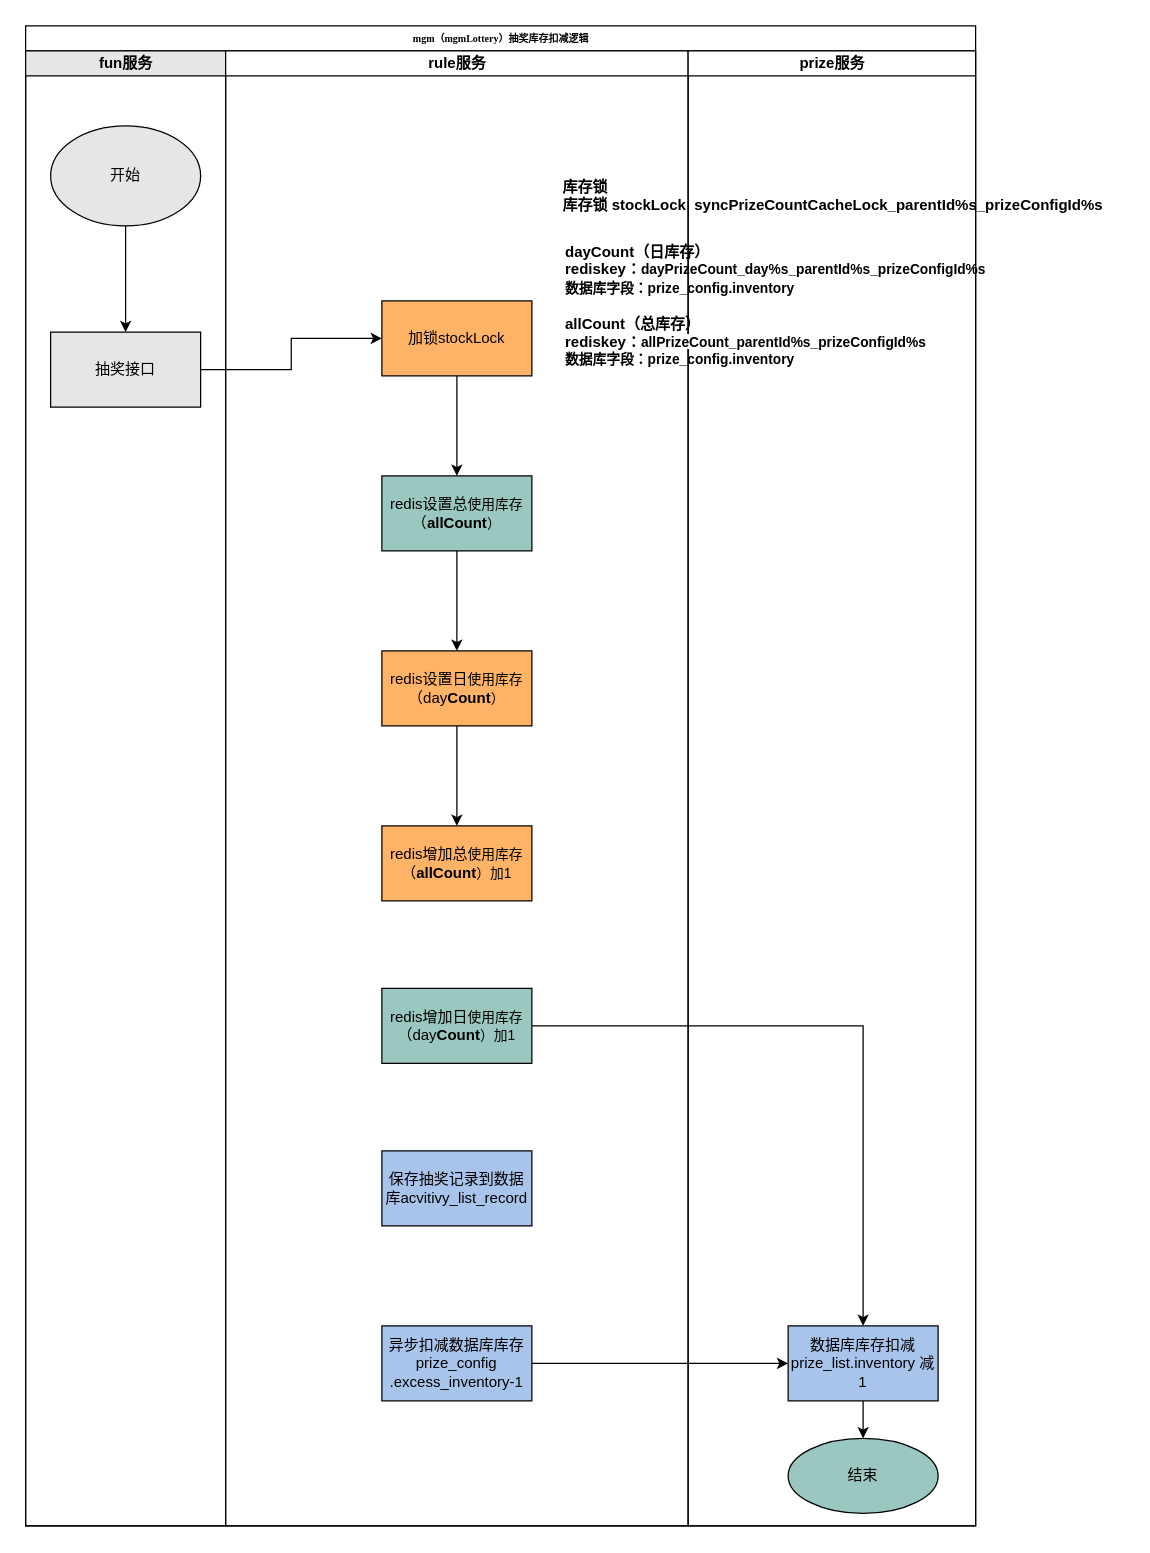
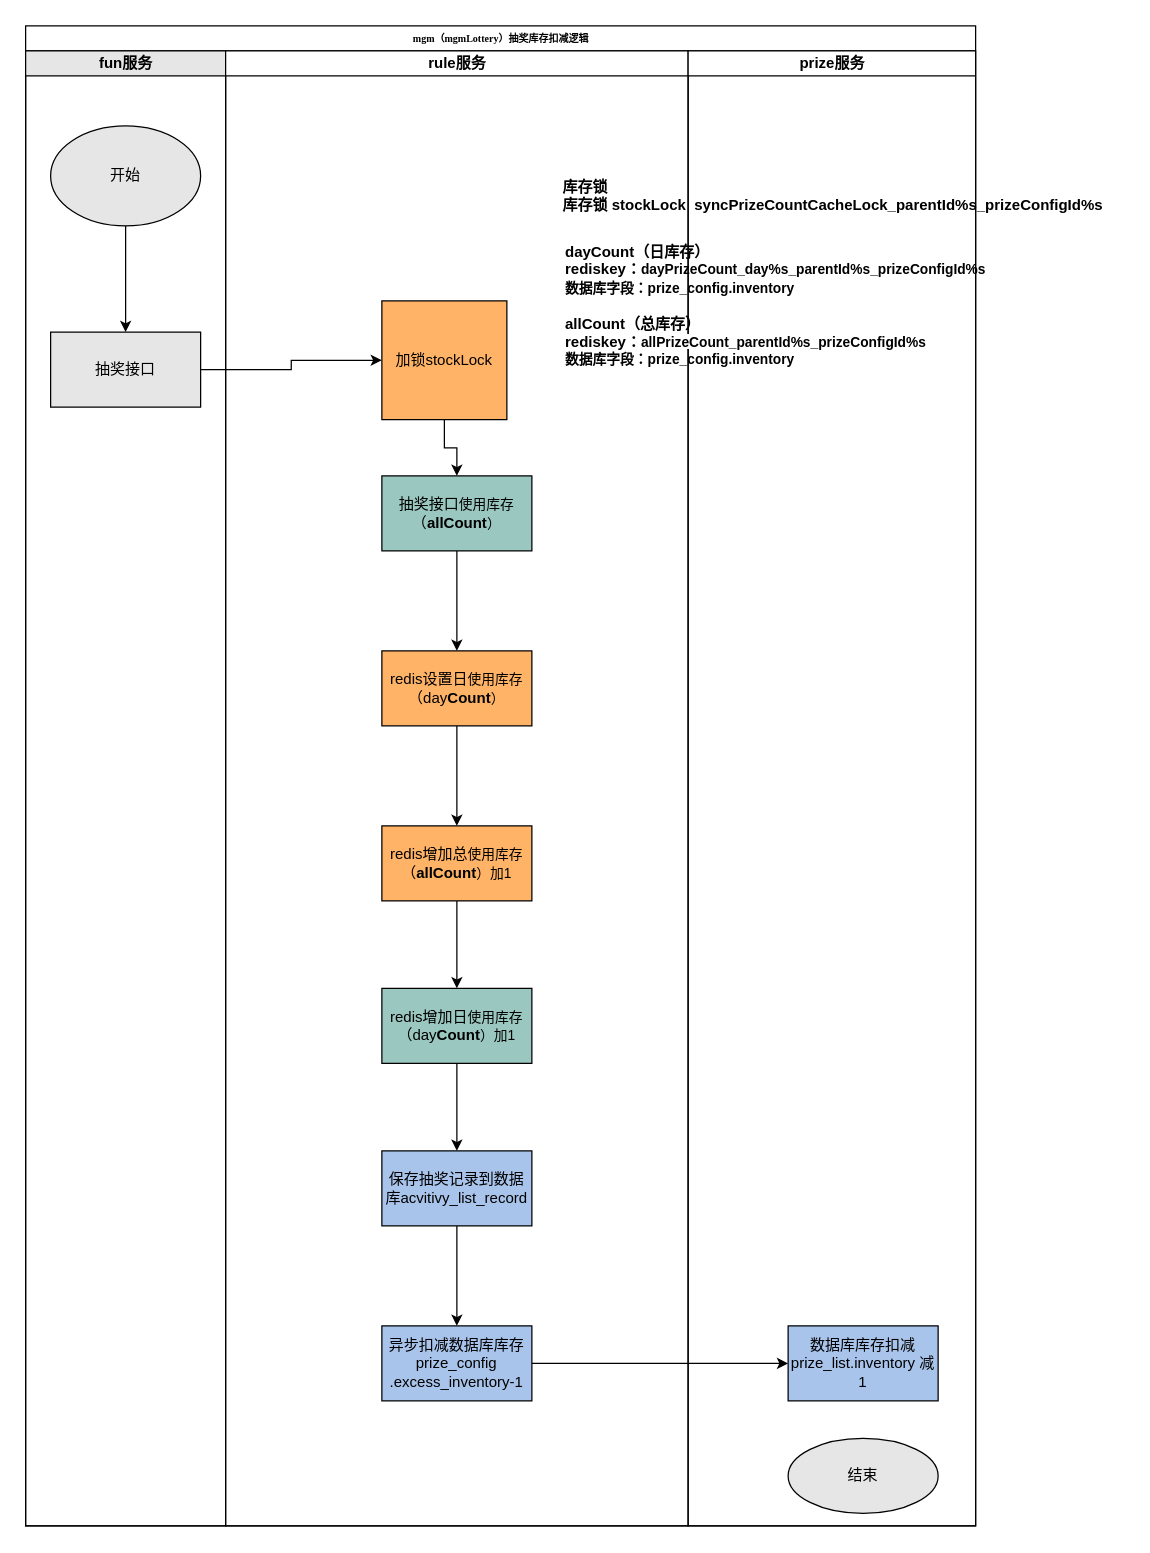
node "加锁stockLock": size 150x75 -> 125x119
node "redis设置总使用库存（allCount）": label "redis设置总使用库存（allCount）" -> "抽奖接口使用库存（allCount）"
edge "redis增加总使用库存（allCount）加1" -> "redis增加日使用库存（dayCount）加1": added
edge "redis增加日使用库存（dayCount）加1" -> "数据库库存扣减 prize_list.inventory 减1": now "redis增加日使用库存（dayCount）加1" -> "保存抽奖记录到数据库acvitivy_list_record"
edge "保存抽奖记录到数据库acvitivy_list_record" -> "异步扣减数据库库存 prize_config .excess_inventory-1": added
edge "数据库库存扣减 prize_list.inventory 减1" -> "结束": removed
node "结束": fillcolor #9ac7bf -> #e6e6e6
